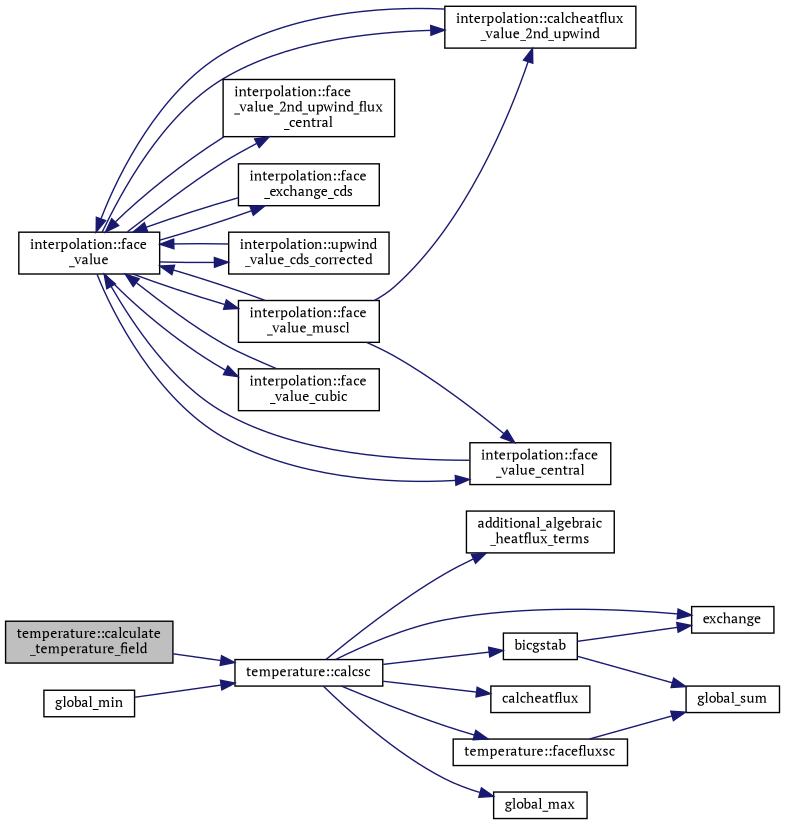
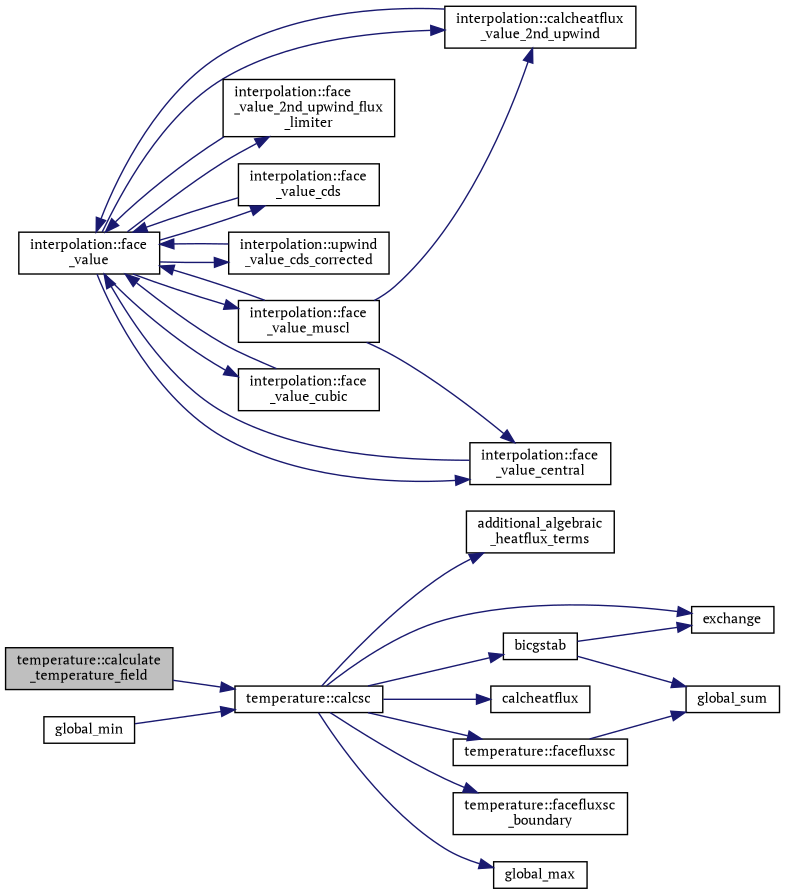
node "interpolation::face _value_2nd_upwind_flux _central": label "interpolation::face _value_2nd_upwind_flux _central" -> "interpolation::face _value_2nd_upwind_flux _limiter"
node "interpolation::face _exchange_cds": label "interpolation::face _exchange_cds" -> "interpolation::face _value_cds"
node "temperature::facefluxsc _boundary": added
